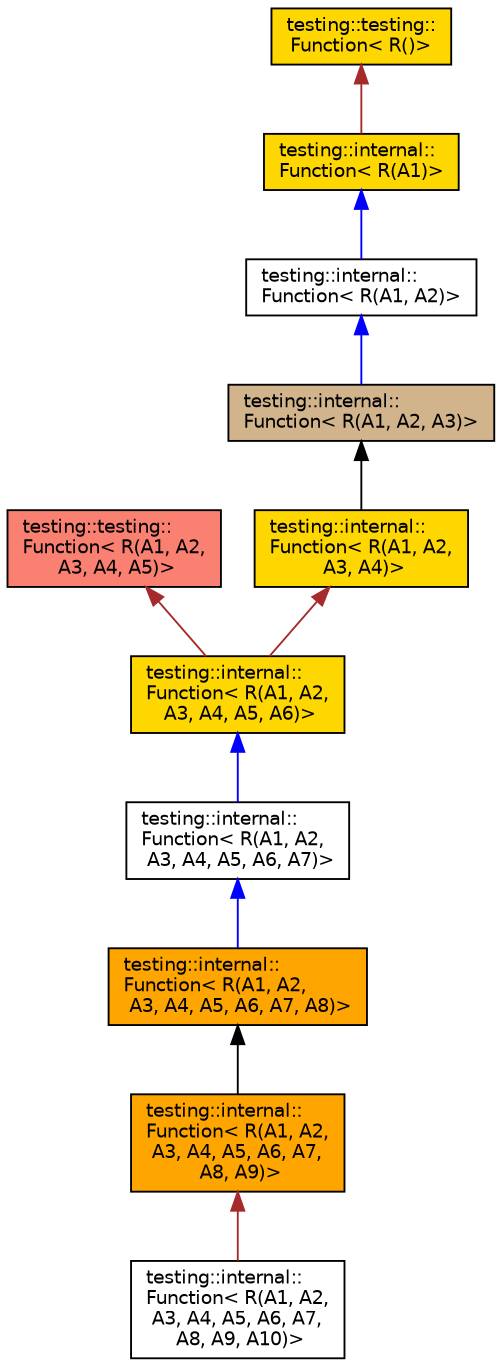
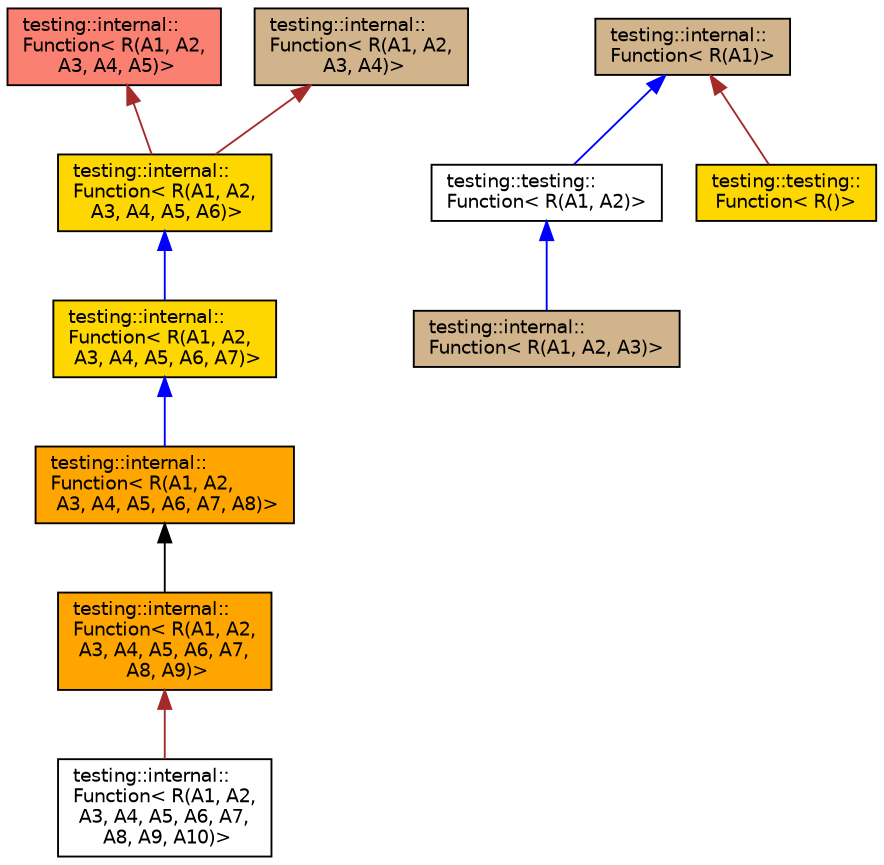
edge "testing::internal:: Function< R(A1)>" -> "testing::testing:: Function< R()>": reversed
node "testing::internal:: Function< R(A1)>": fillcolor gold -> tan
node "testing::internal:: Function< R(A1, A2)>": label "testing::internal:: Function< R(A1, A2)>" -> "testing::testing:: Function< R(A1, A2)>"
edge "testing::internal:: Function< R(A1, A2, A3, A4)>" -> "testing::internal:: Function< R(A1, A2, A3)>": removed
node "testing::testing:: Function< R(A1, A2, A3, A4, A5)>": label "testing::testing:: Function< R(A1, A2, A3, A4, A5)>" -> "testing::internal:: Function< R(A1, A2, A3, A4, A5)>"
node "testing::internal:: Function< R(A1, A2, A3, A4)>": fillcolor gold -> tan
node "testing::internal:: Function< R(A1, A2, A3, A4, A5, A6, A7)>": fillcolor white -> gold
